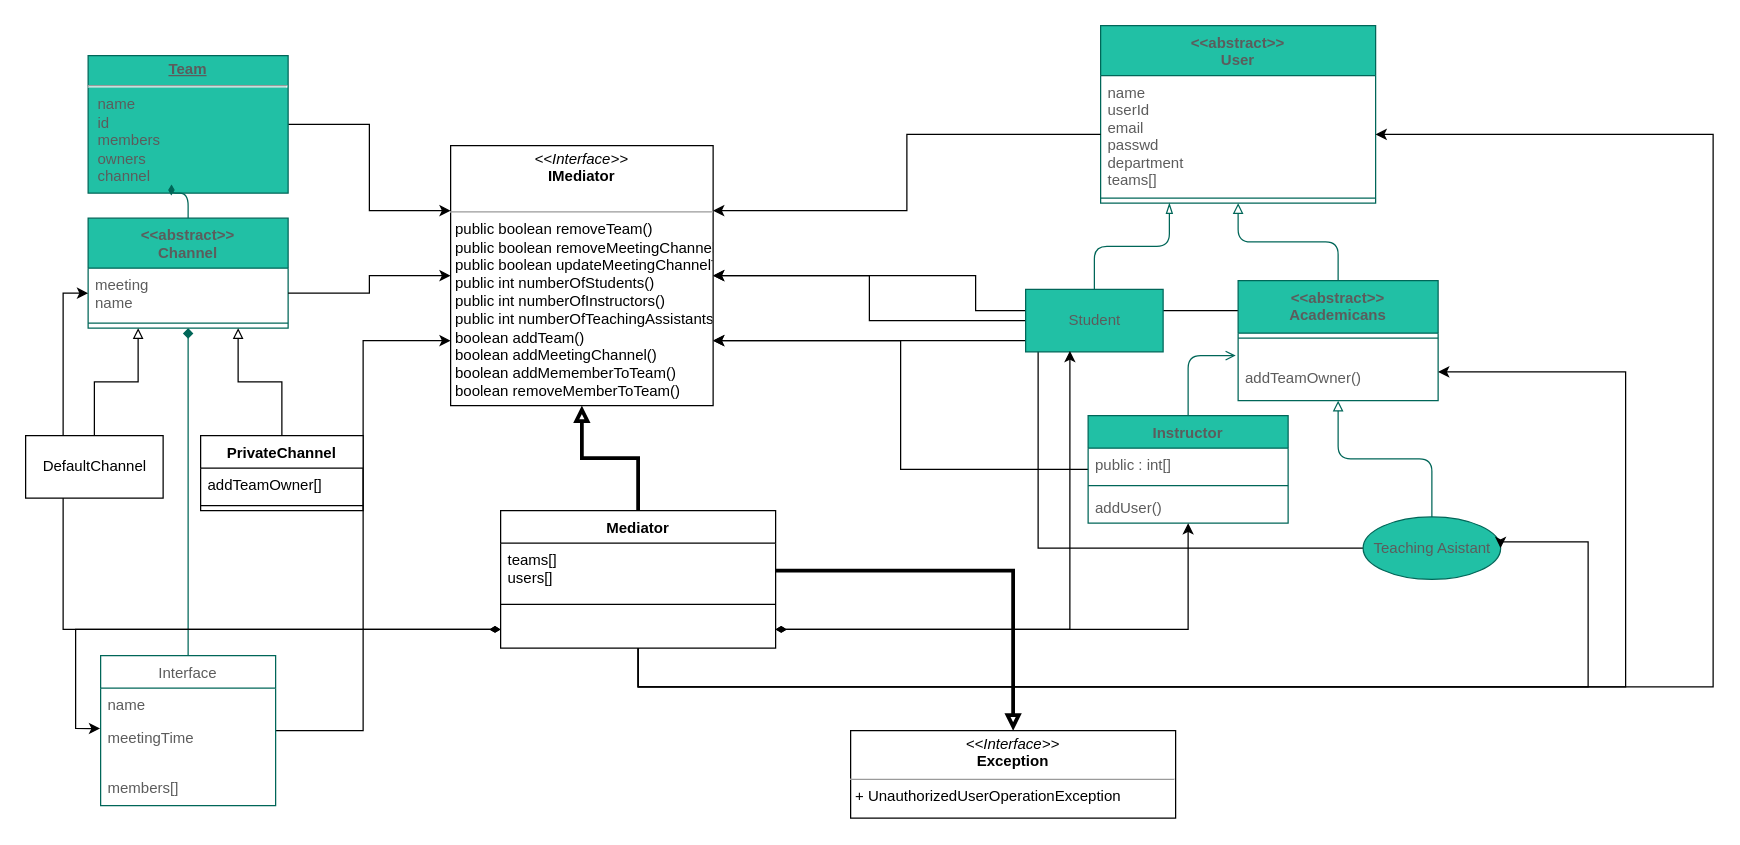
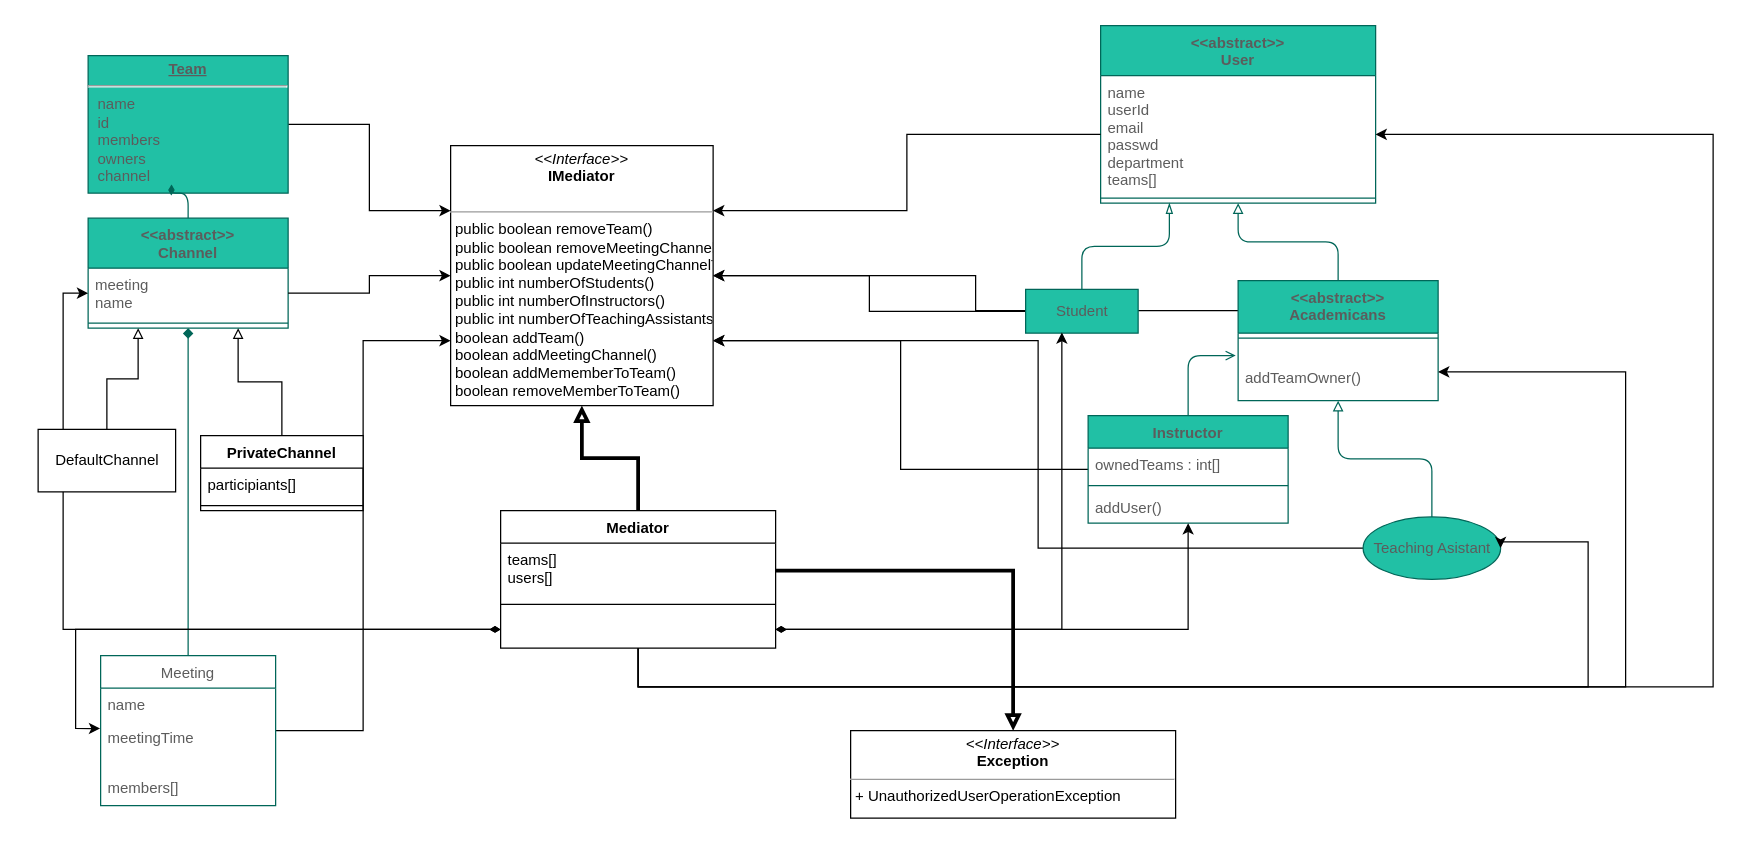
node "Student": size 138x63 -> 113x44
node "public : int[]": label "public : int[]" -> "ownedTeams : int[]"
node "DefaultChannel": moved (94, 467) -> (107, 461)
node "addTeamOwner[]": label "addTeamOwner[]" -> "participiants[]"
node "Interface": label "Interface" -> "Meeting"
